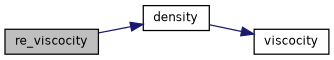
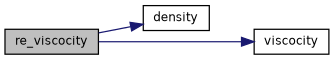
edge "density" -> "viscocity": now "re_viscocity" -> "viscocity"
